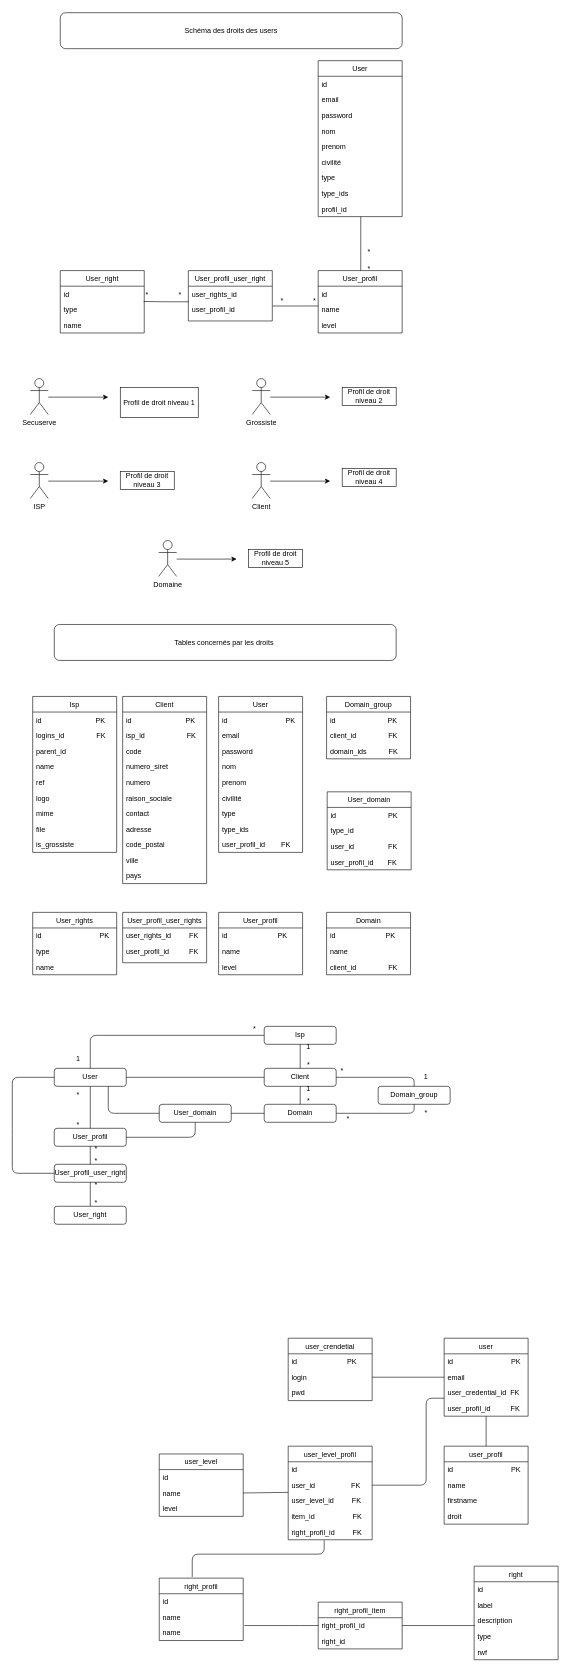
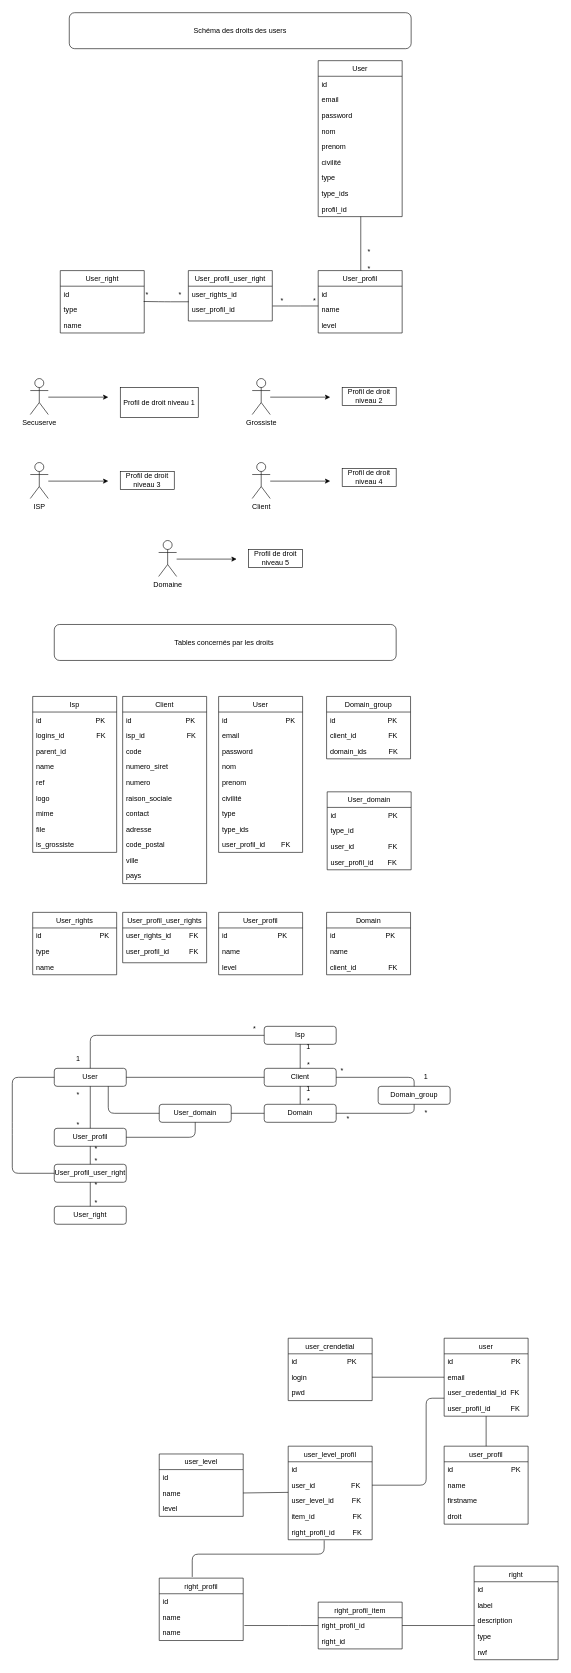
node "Schéma des droits des users": moved (231, 30) -> (240, 30)
